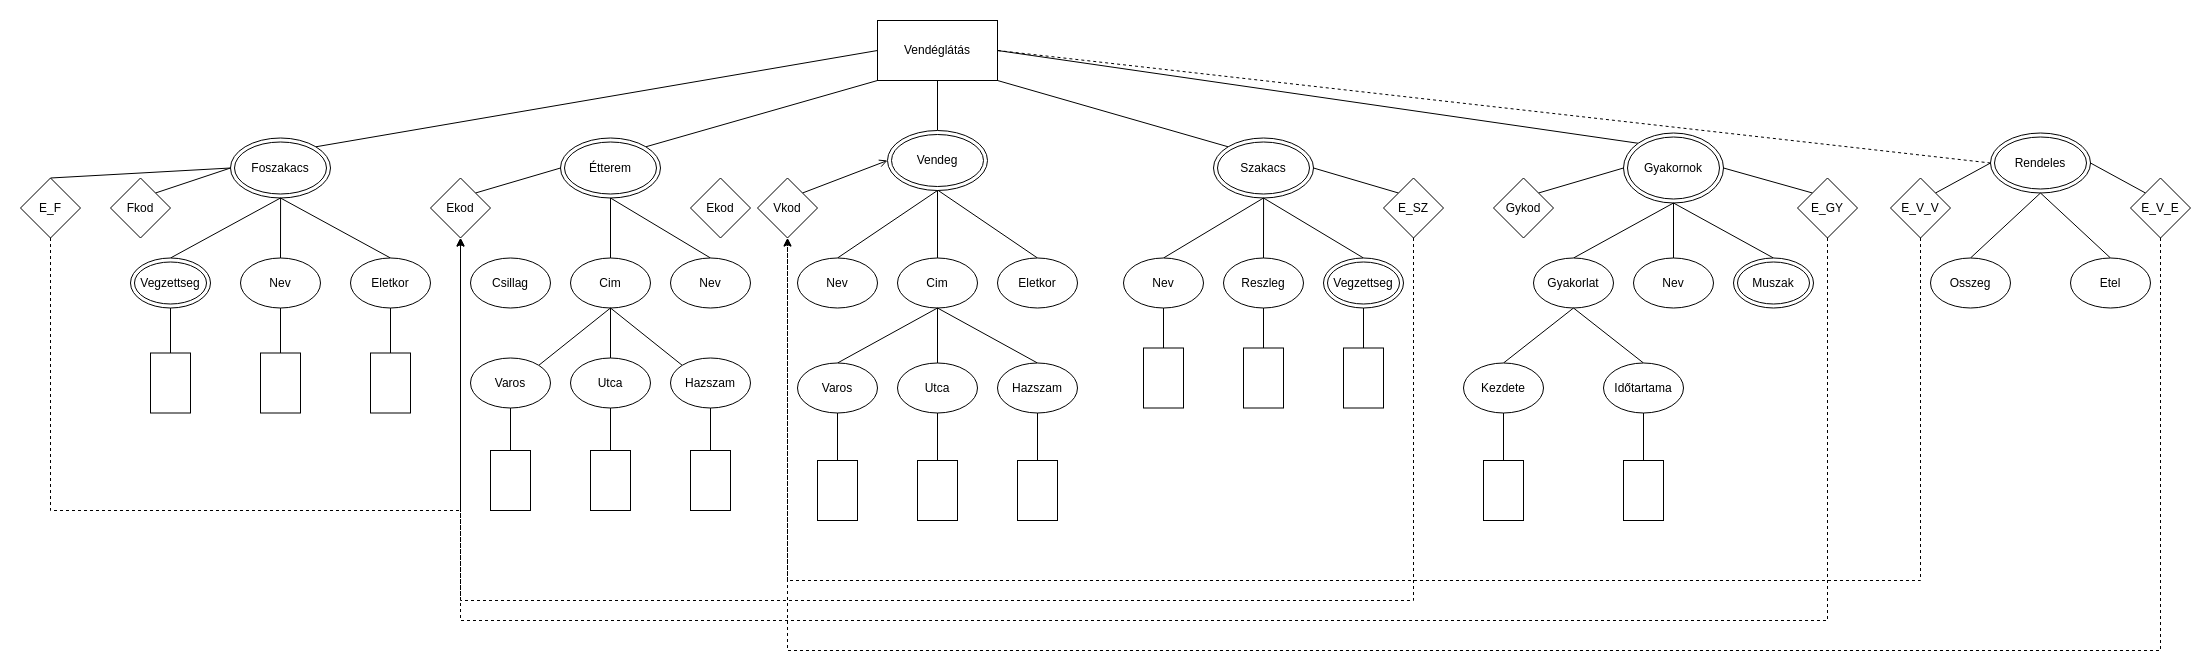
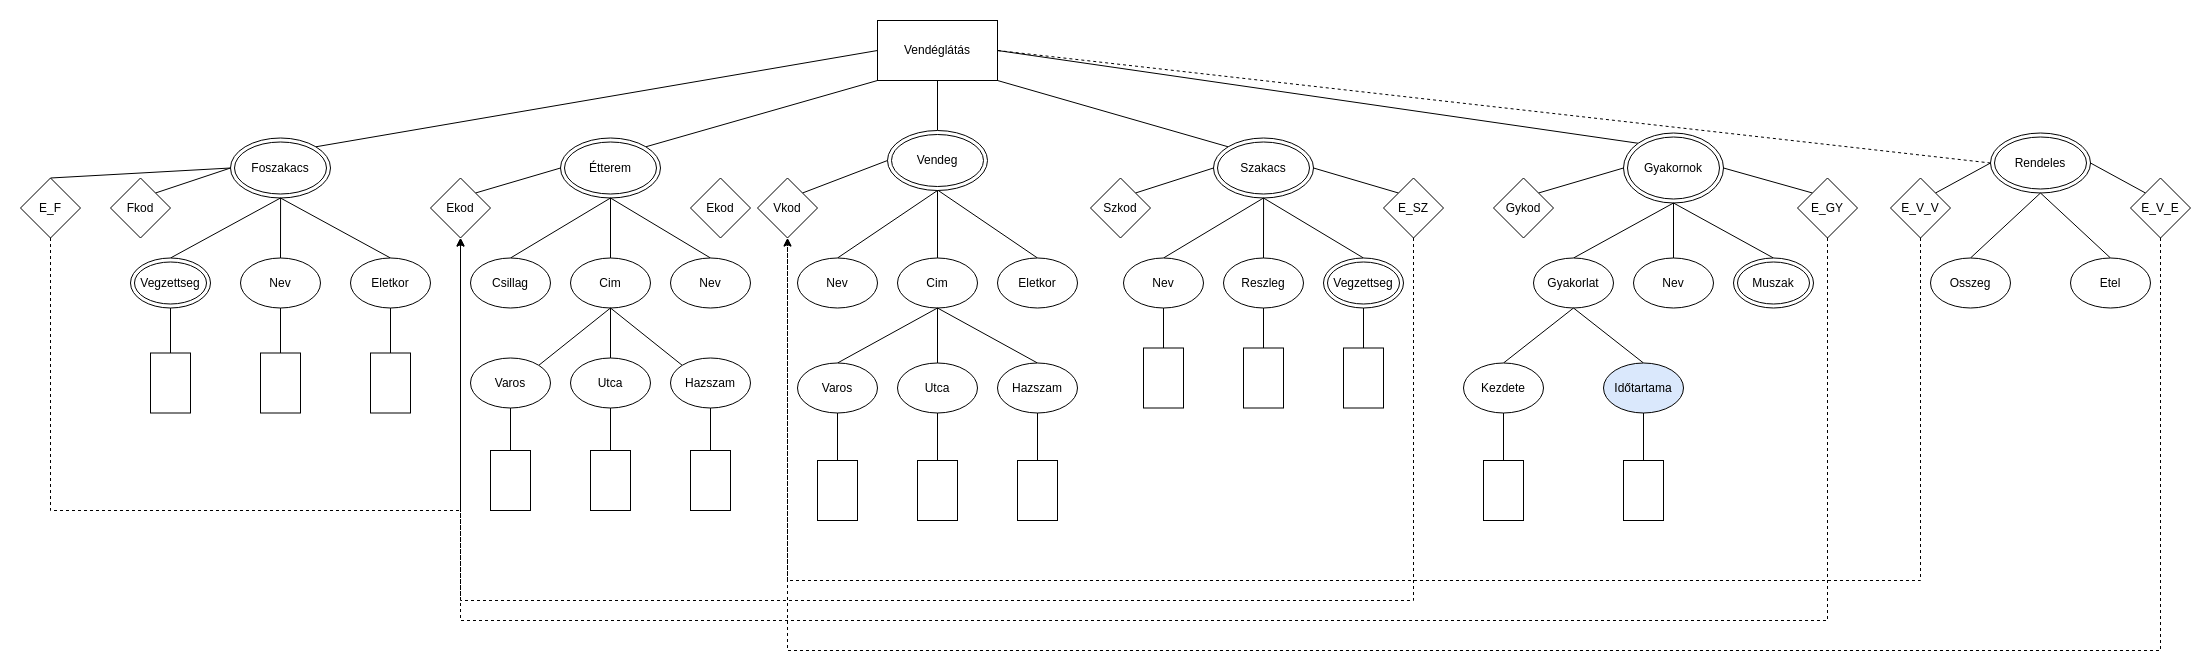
edge "Vkod" -> "Vendeg": arrowhead open -> none
edge "Szakacs" -- "Szkod": added
node "Szkod": added
edge "Étterem" -- "Csillag": added
node "Időtartama": fillcolor #ffffff -> #dae8fc
